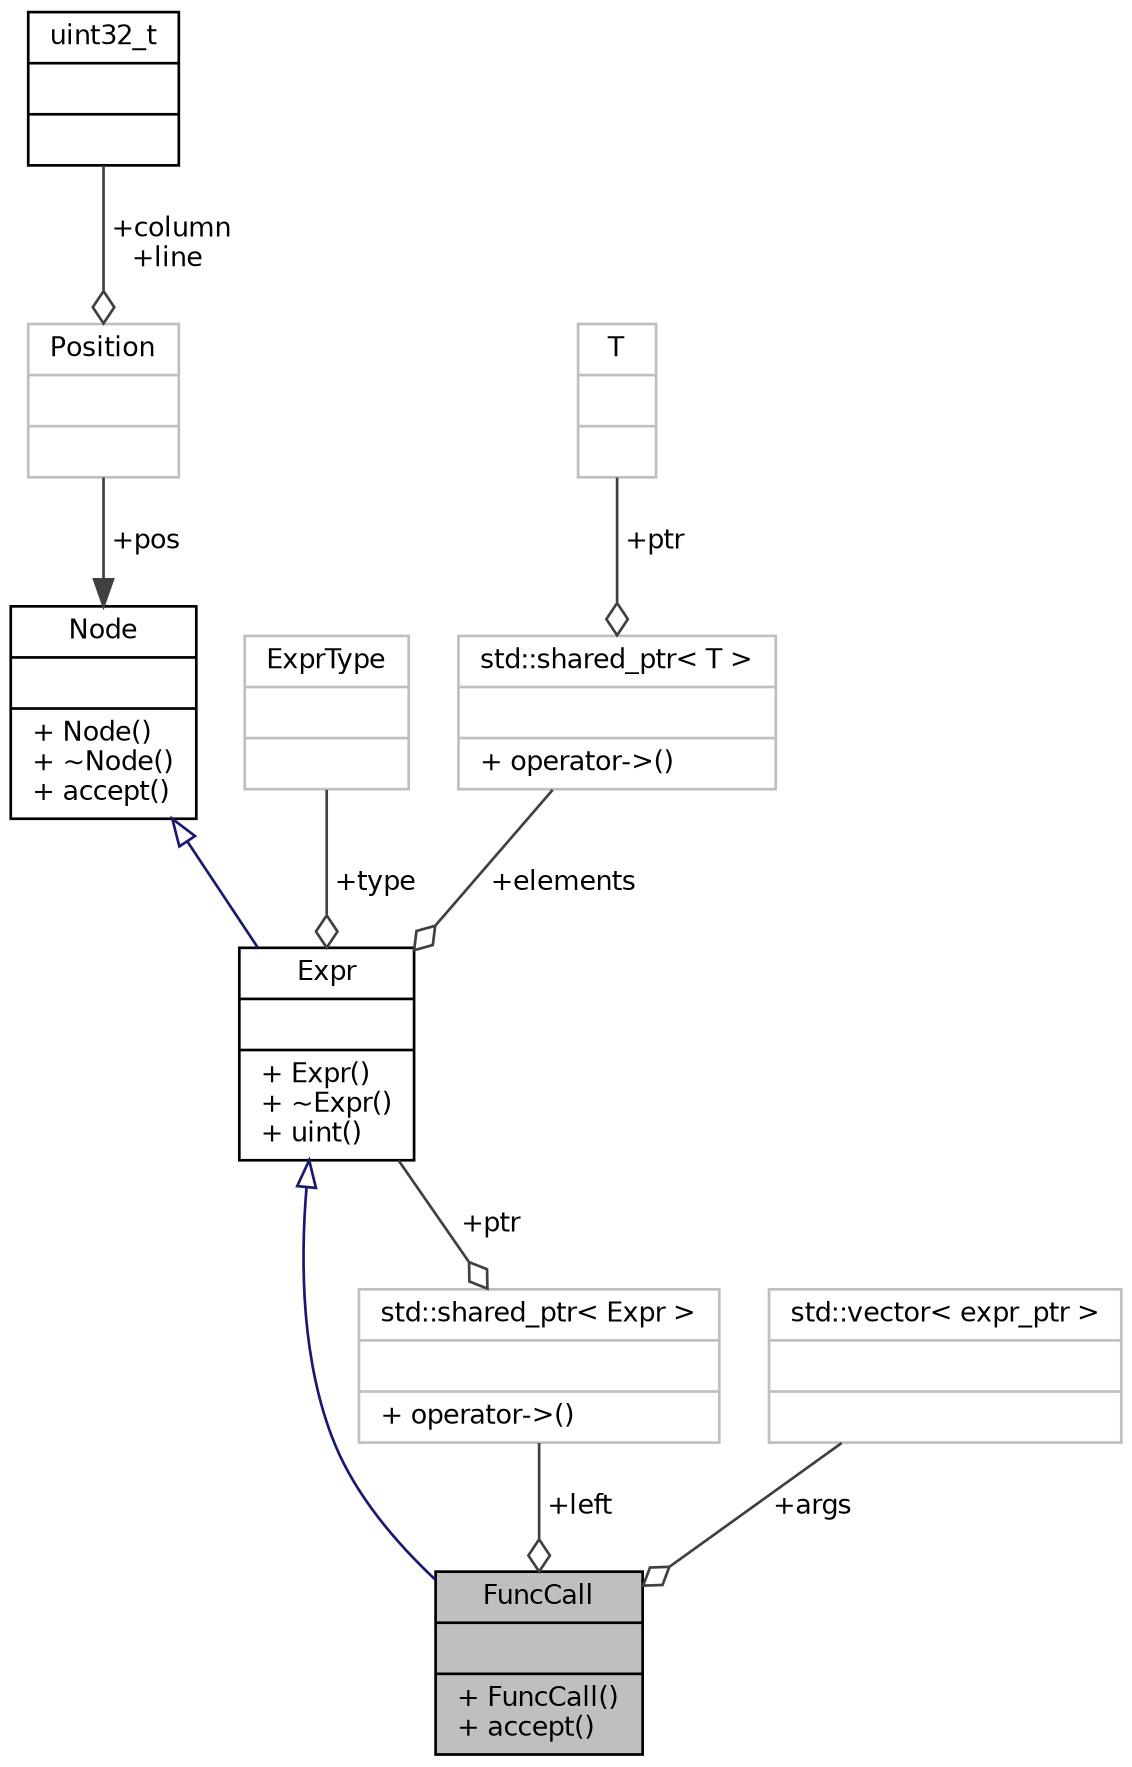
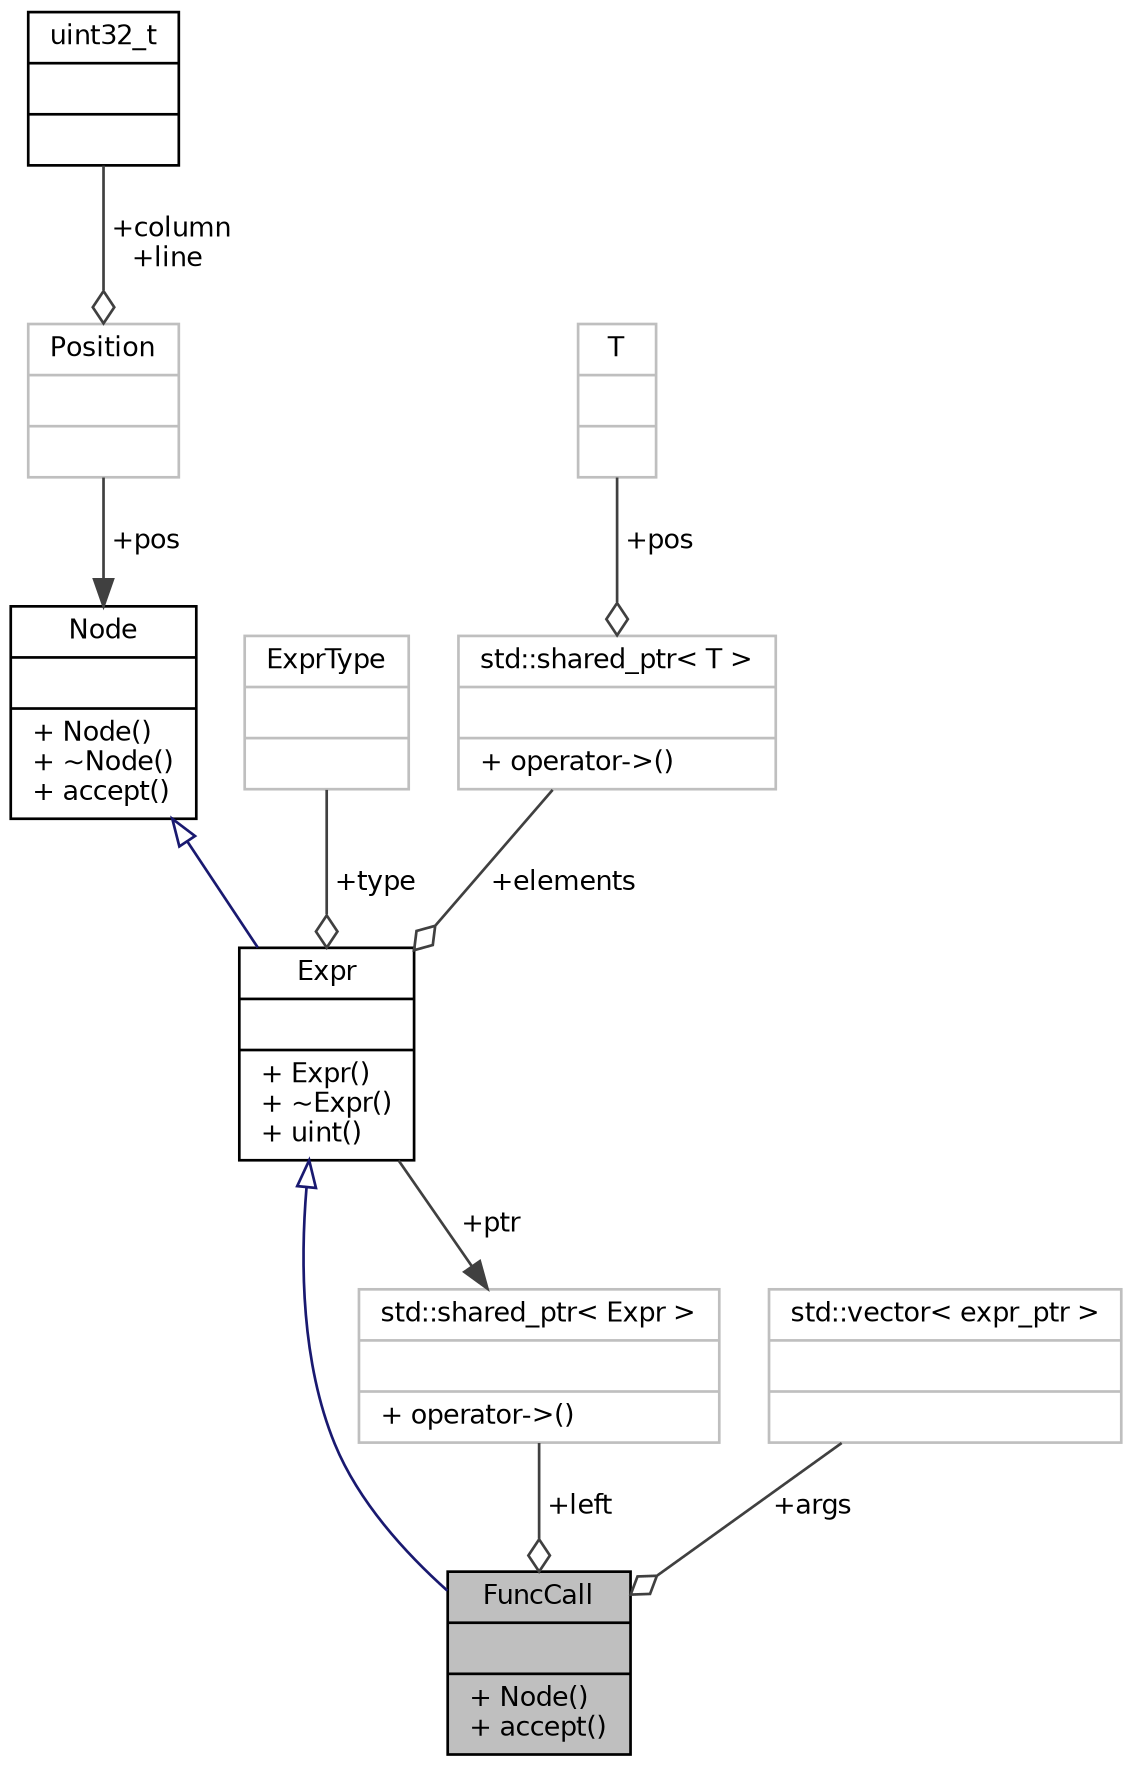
edge "T" -> "std::shared_ptr< T >": label " +ptr" -> " +pos"
edge "Expr" -> "std::shared_ptr< Expr >": arrowhead odiamond -> normal
node "FuncCall": text "+ FuncCall()" -> "+ Node()"
